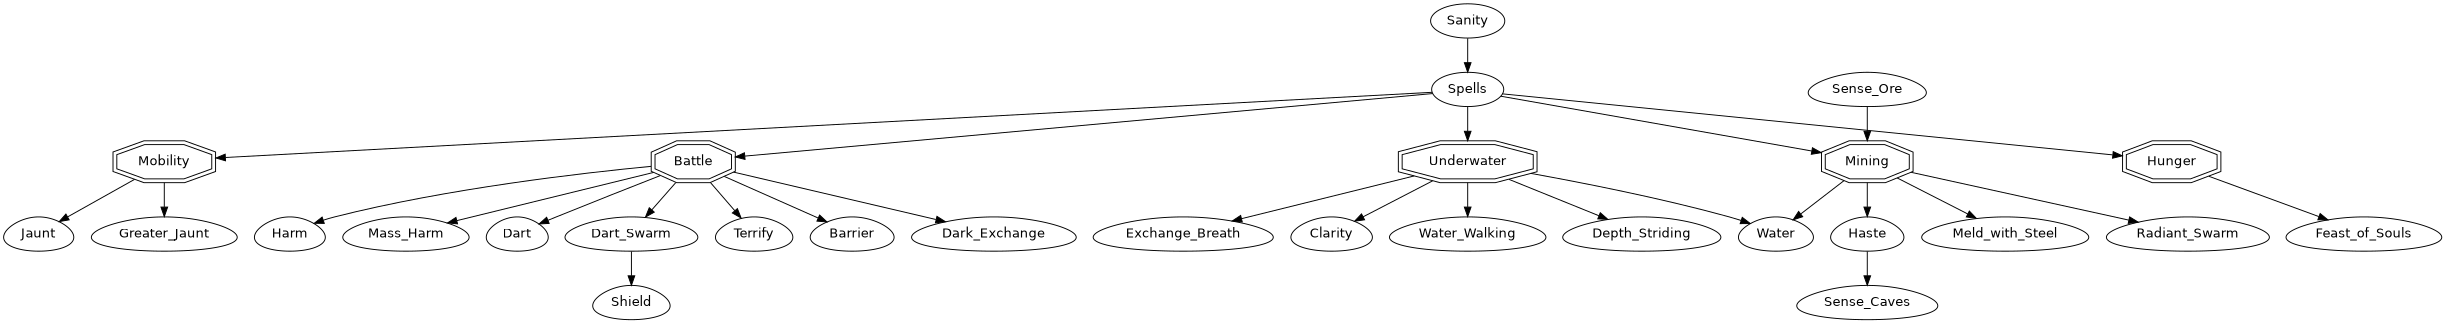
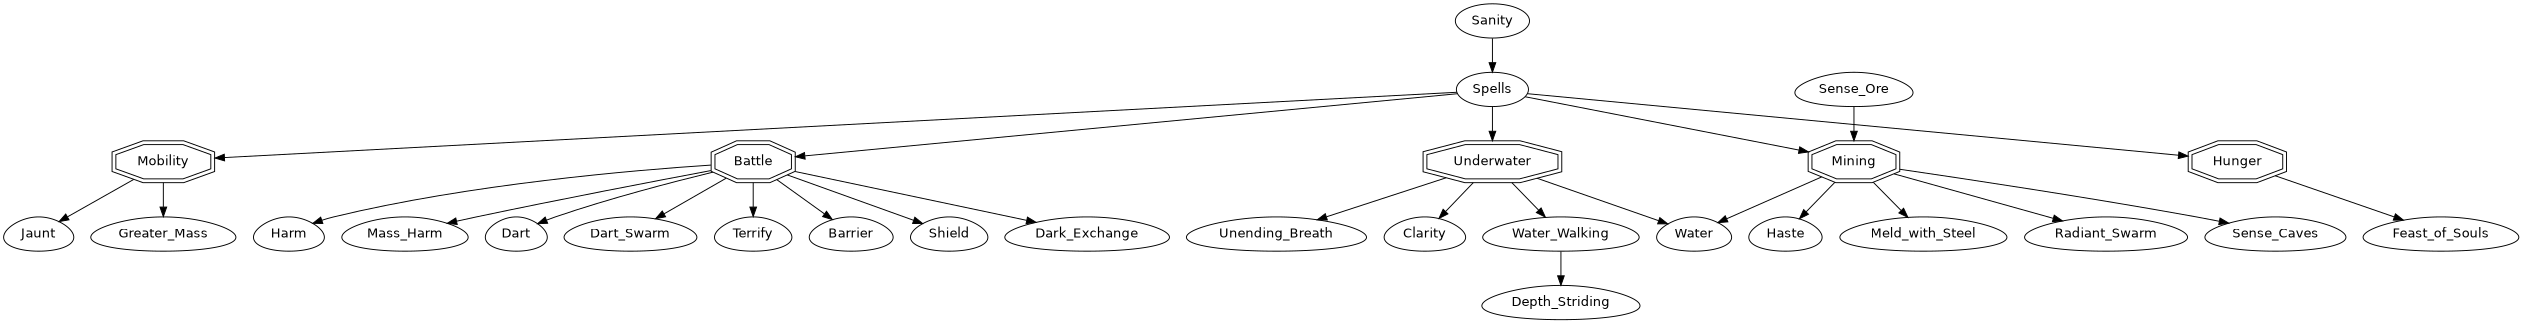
edge "Underwater" -> "Depth_Striding": now "Water_Walking" -> "Depth_Striding"
node "Greater_Jaunt": label "Greater_Jaunt" -> "Greater_Mass"
node "Exchange_Breath": label "Exchange_Breath" -> "Unending_Breath"
edge "Dart_Swarm" -> "Shield": now "Battle" -> "Shield"
edge "Haste" -> "Sense_Caves": now "Mining" -> "Sense_Caves"
